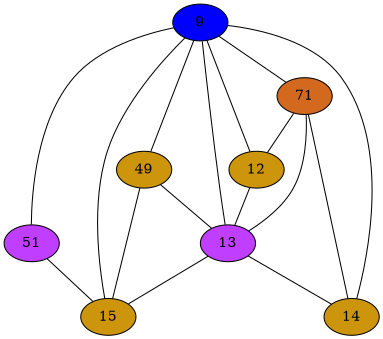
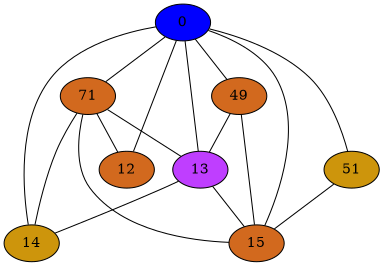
node "9": label "9" -> "0"
node "49": fillcolor darkgoldenrod3 -> chocolate
node "12": fillcolor darkgoldenrod3 -> chocolate
edge "12" -- "13": removed
edge "71" -- "15": added
node "51": fillcolor darkorchid1 -> darkgoldenrod3
node "15": fillcolor darkgoldenrod3 -> chocolate
